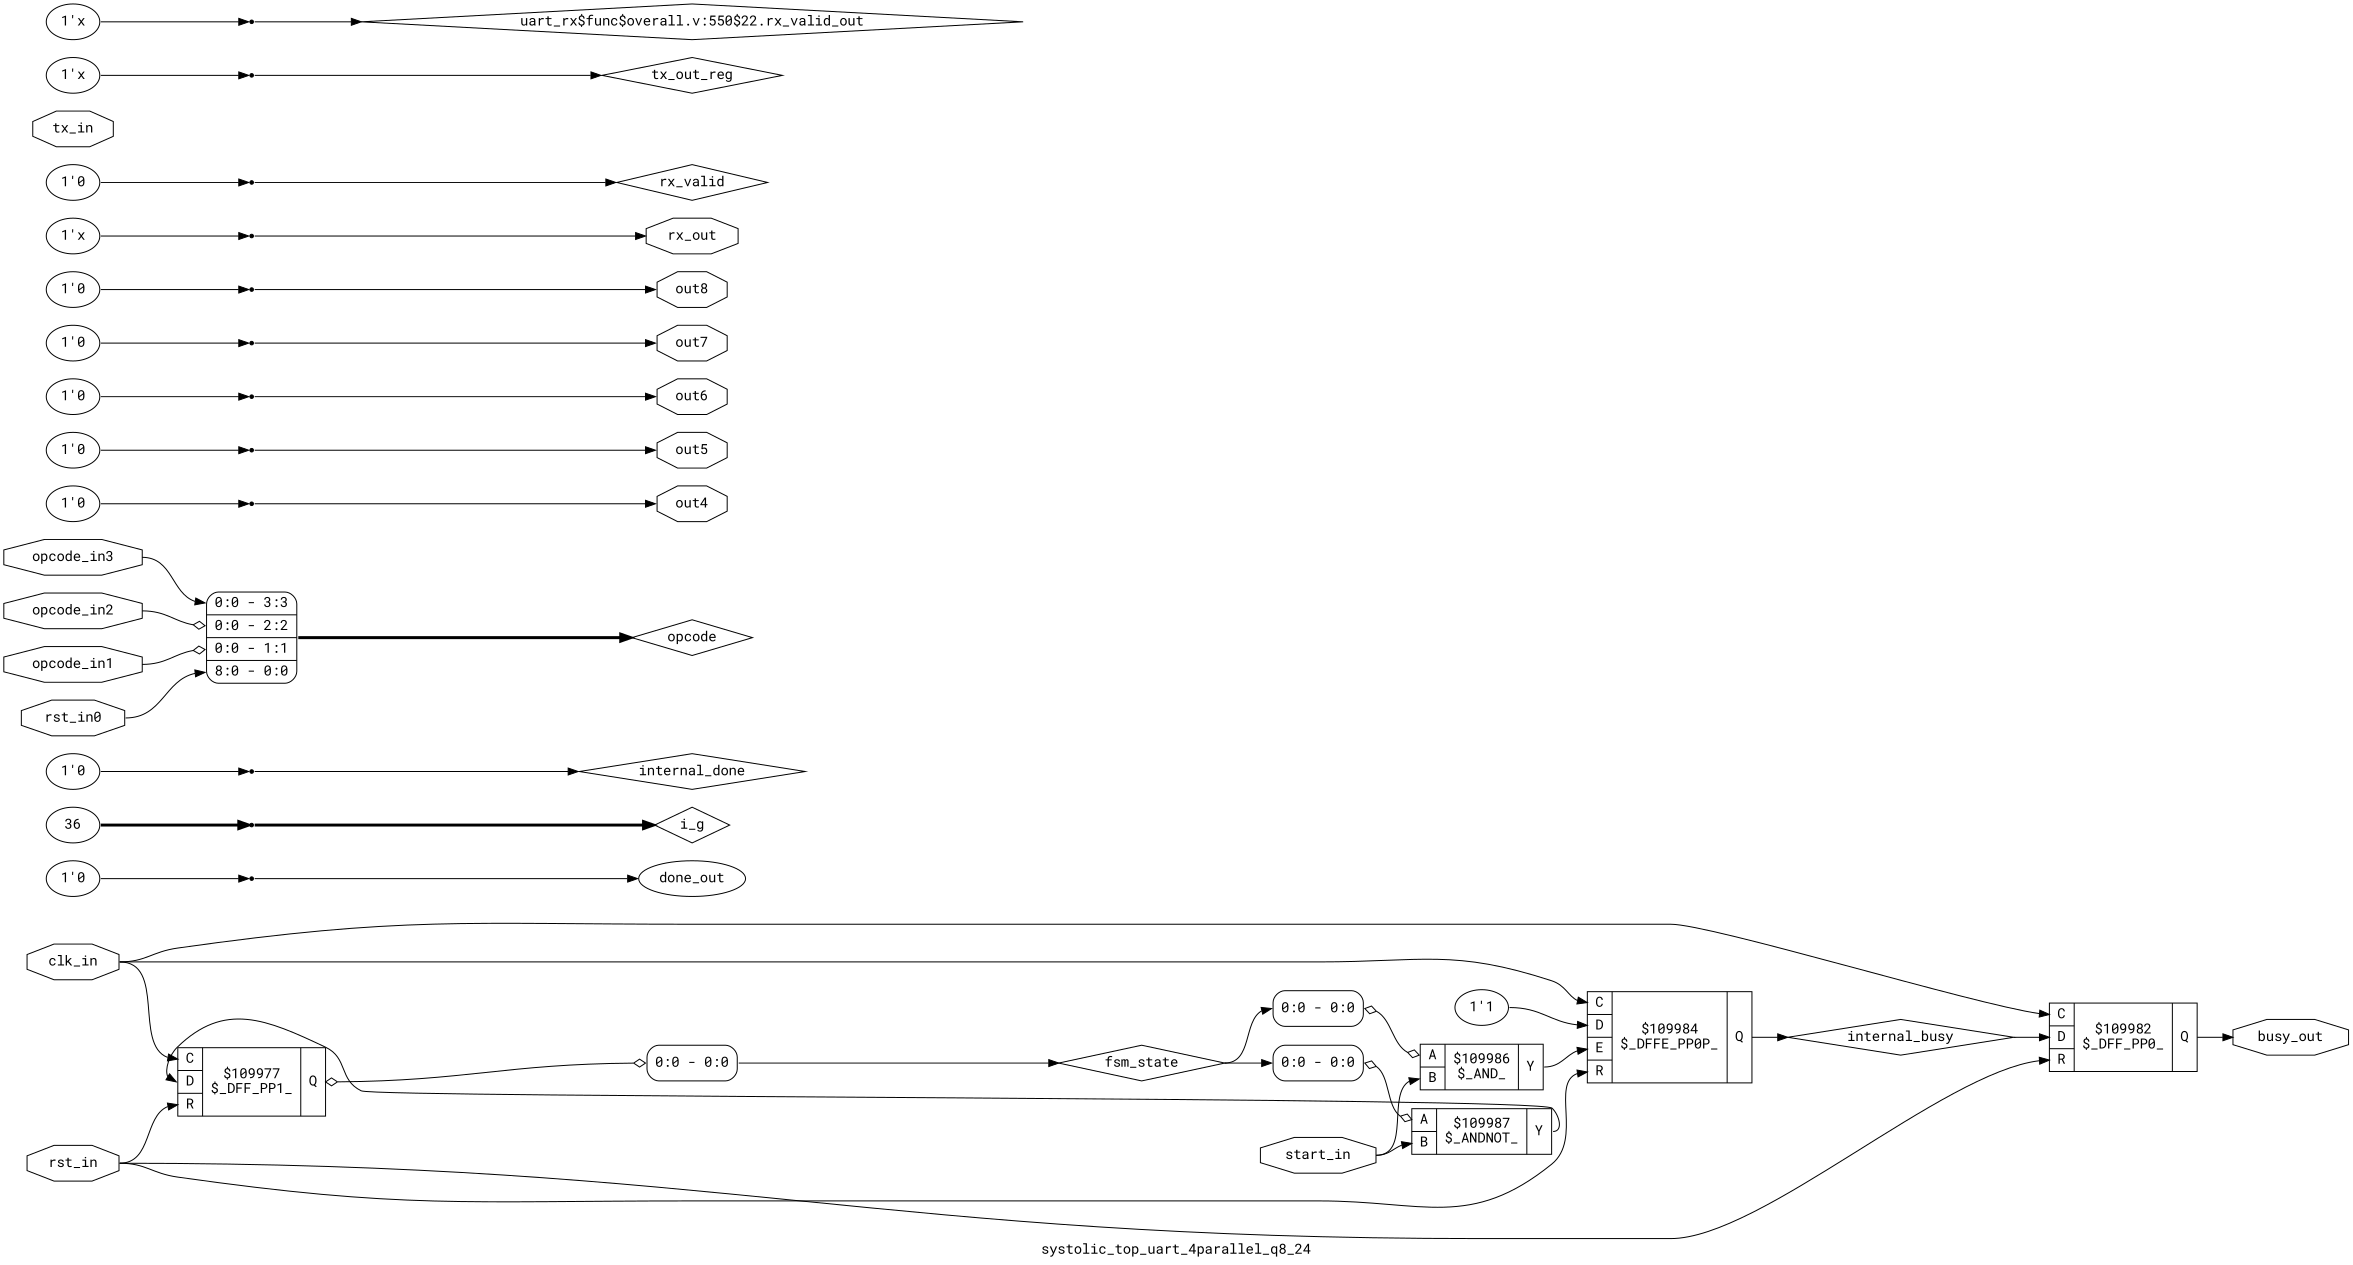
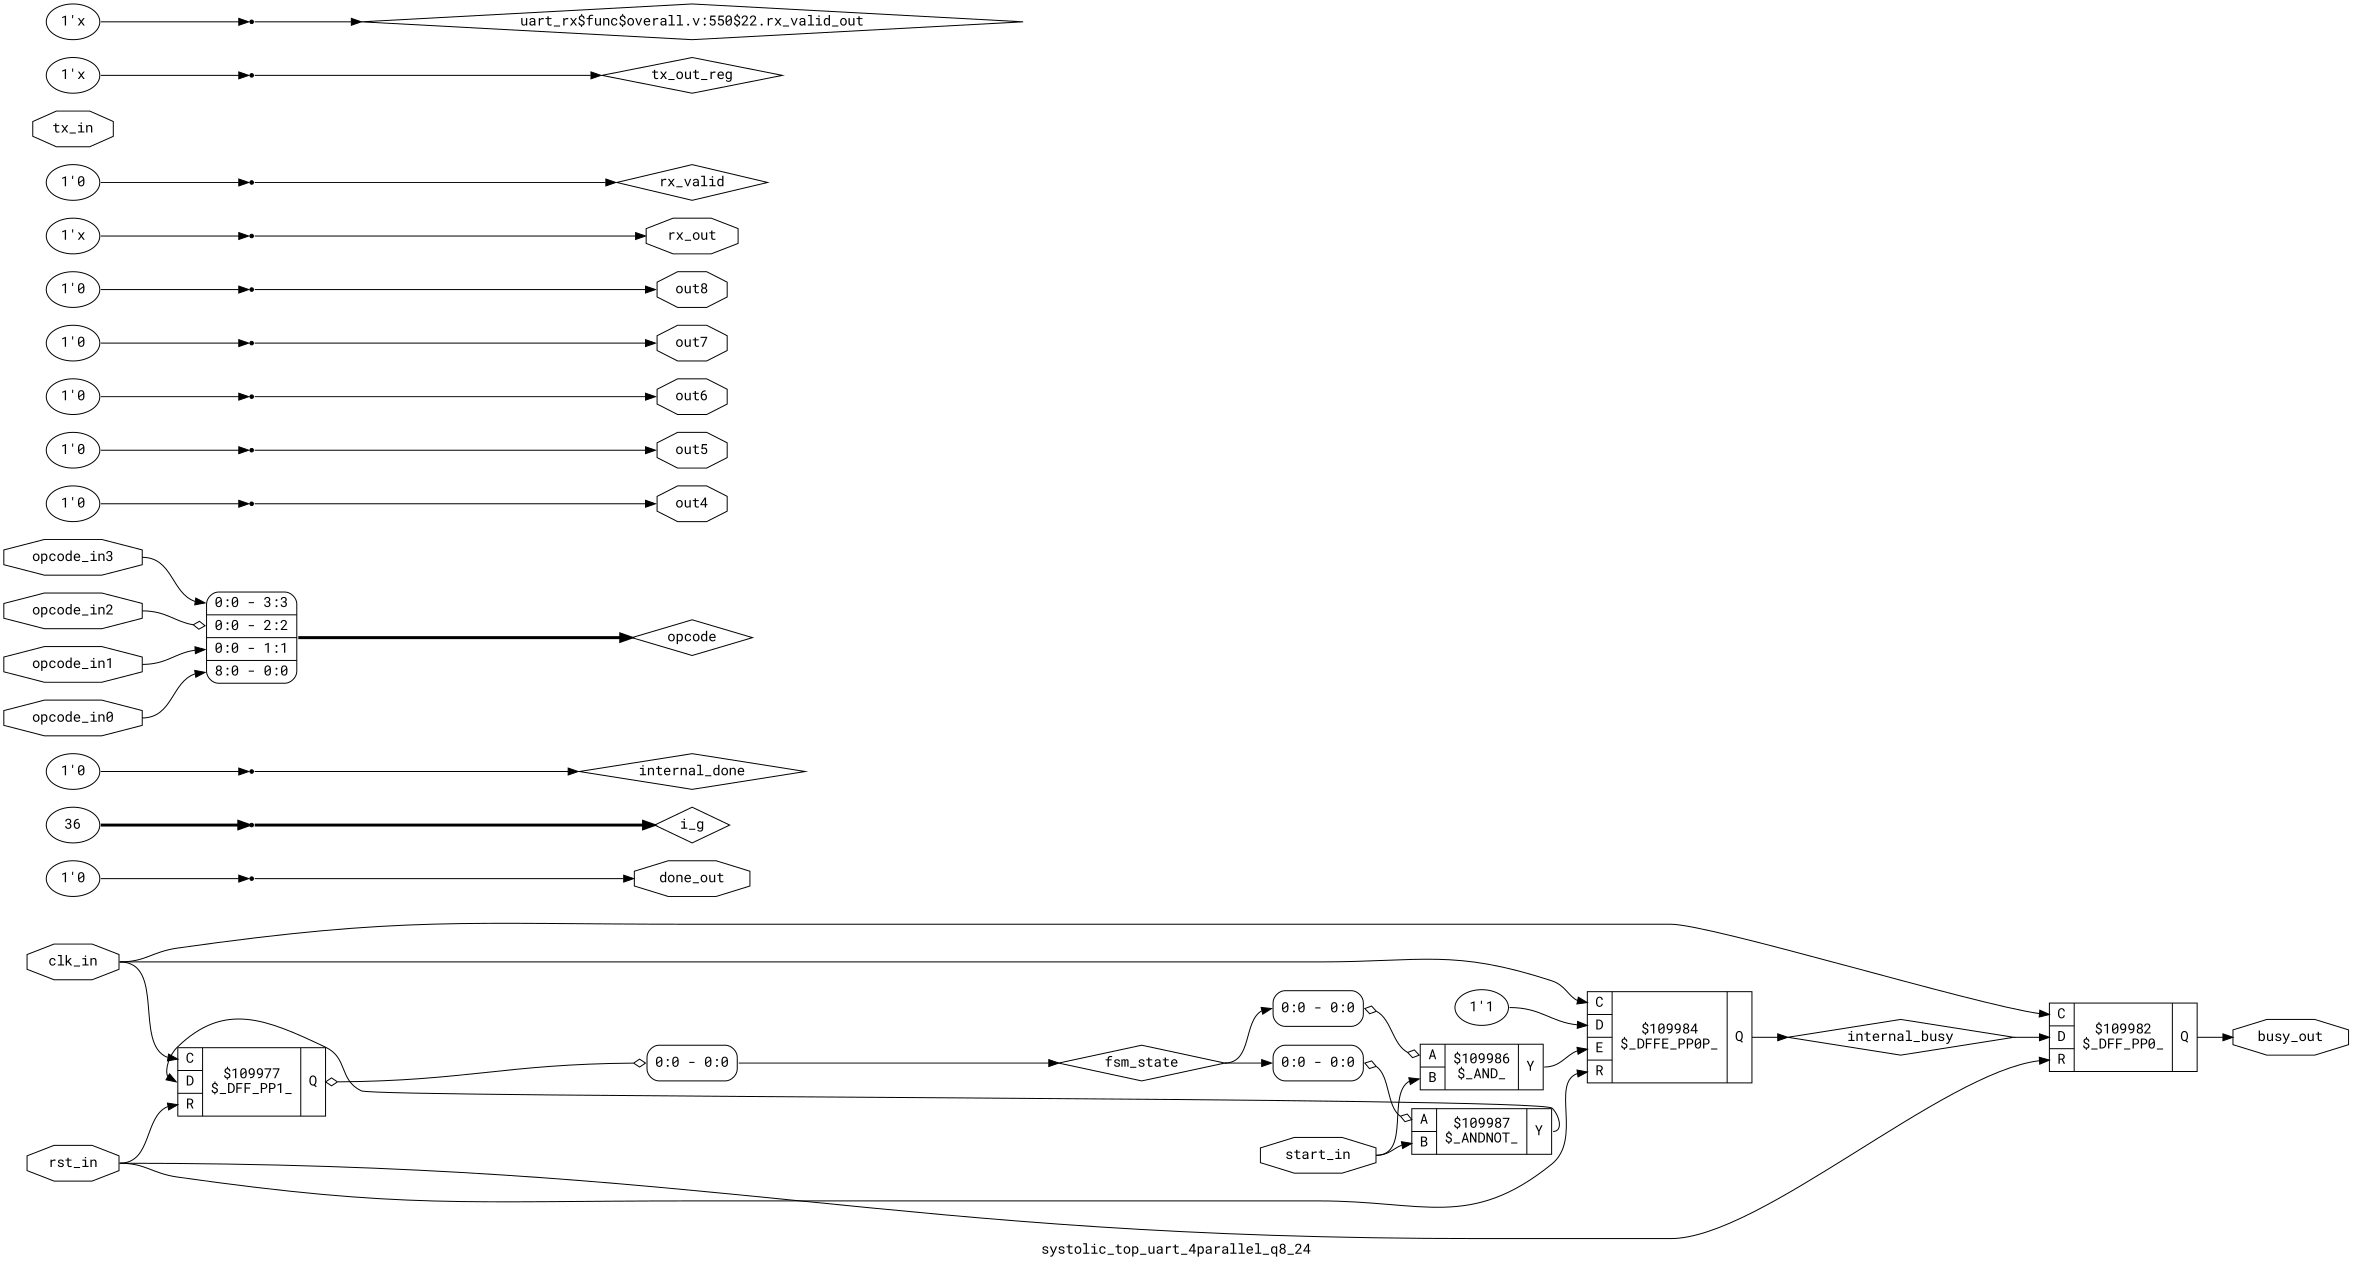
edge "opcode_in1" -> "0:0 - 3:3": arrowhead odiamond -> normal
node "rst_in0": label "rst_in0" -> "opcode_in0"
node "done_out": shape ellipse -> octagon
